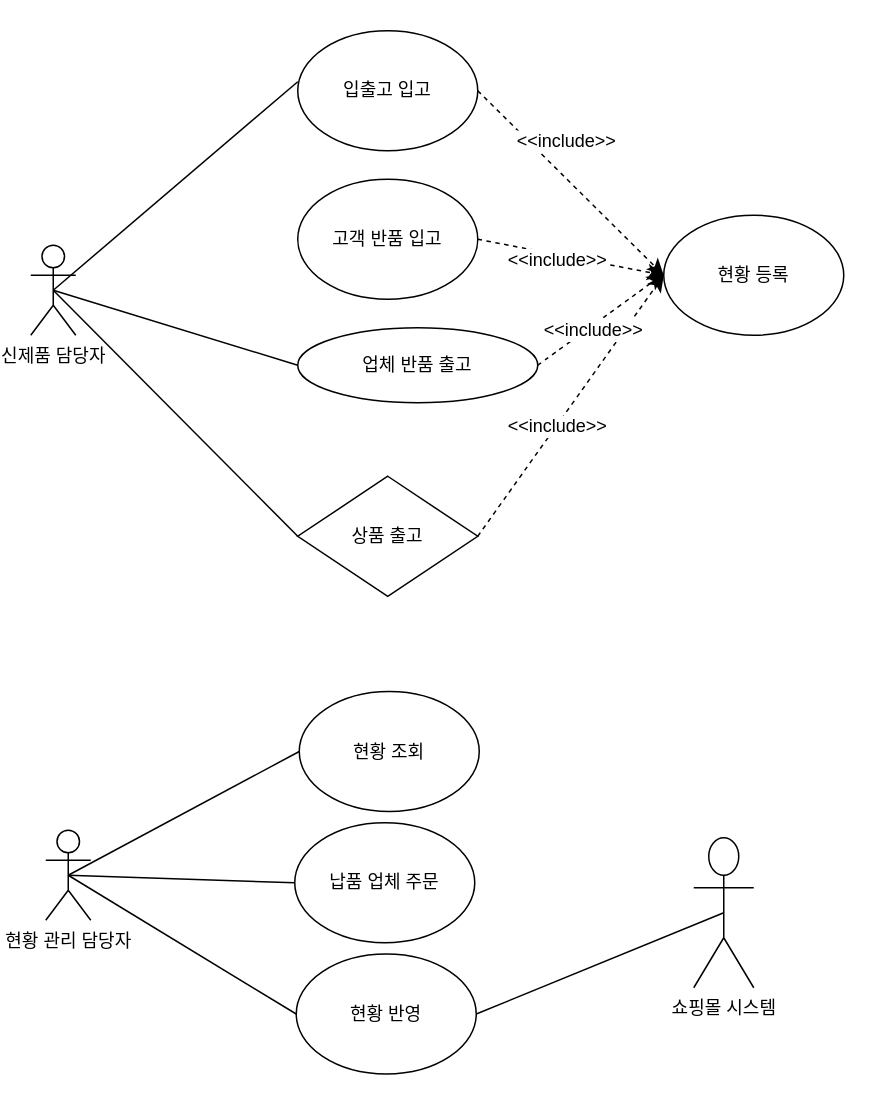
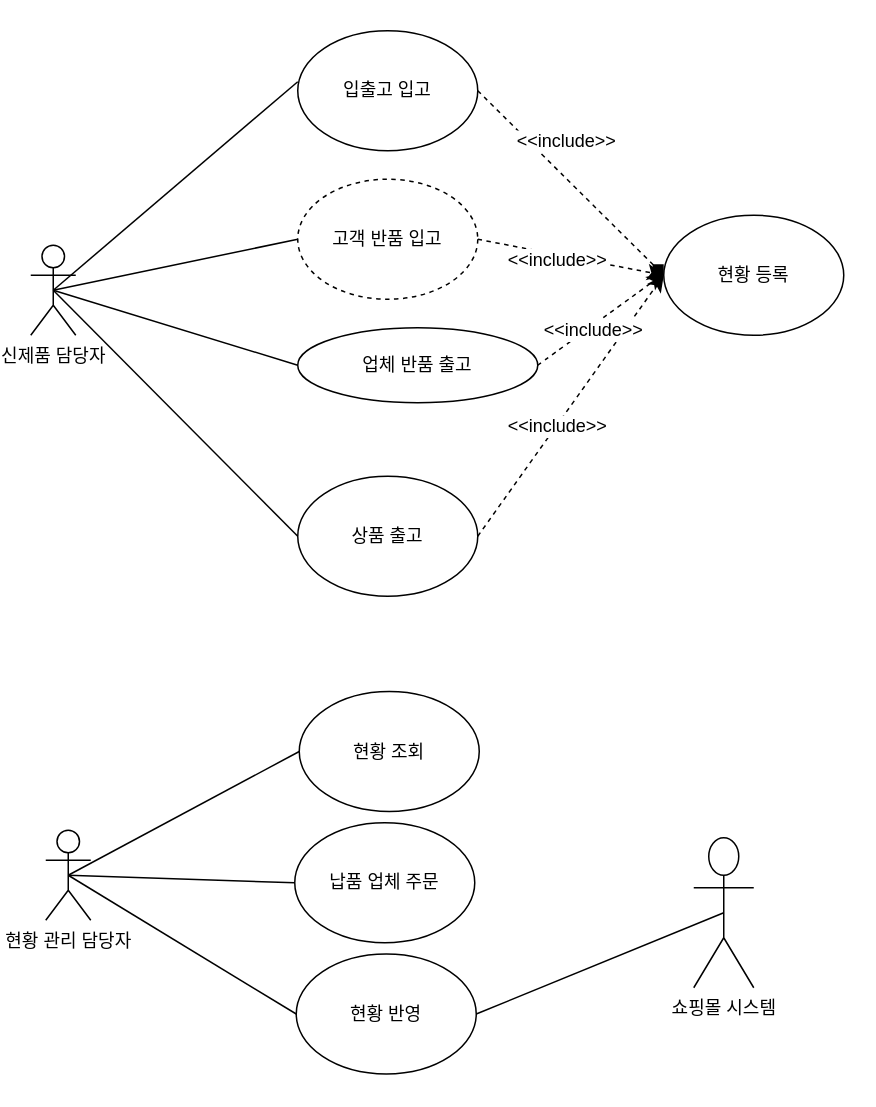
node "고객 반품 입고": style solid -> dashed
edge "고객 반품 입고" -- "신제품 담당자": added
edge "입출고 입고" -> "현황 등록": arrowhead classic -> diamond
node "상품 출고": shape diamond -> ellipse
